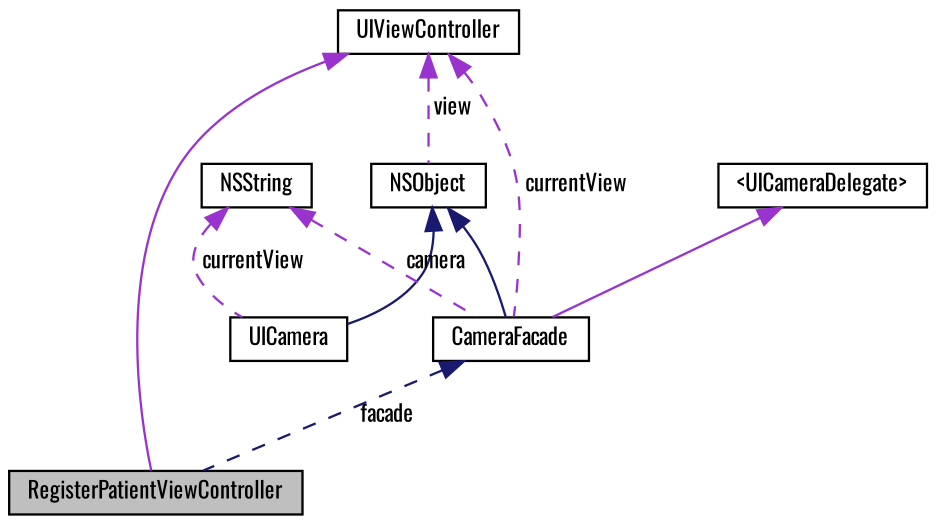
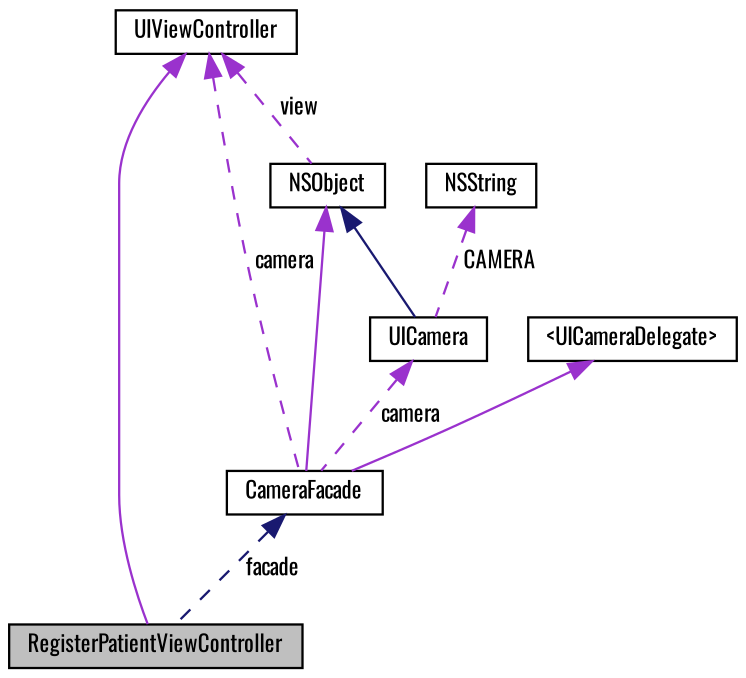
edge "CameraFacade" -> "UIViewController": label " currentView" -> " camera"
edge "UICamera" -> "NSString": label " currentView" -> " CAMERA"
edge "CameraFacade" -> "NSString": now "CameraFacade" -> "UICamera"
edge "CameraFacade" -> "NSObject": color midnightblue -> darkorchid3
